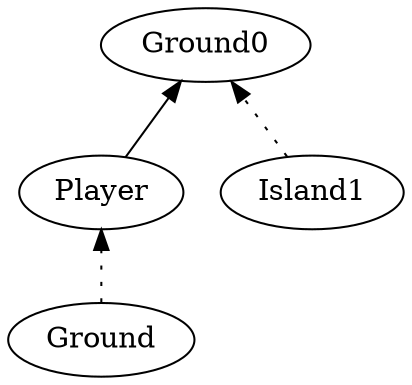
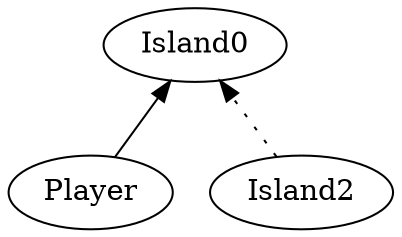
node "Ground0": label "Ground0" -> "Island0"
node "Island1": label "Island1" -> "Island2"
node "Ground": removed
